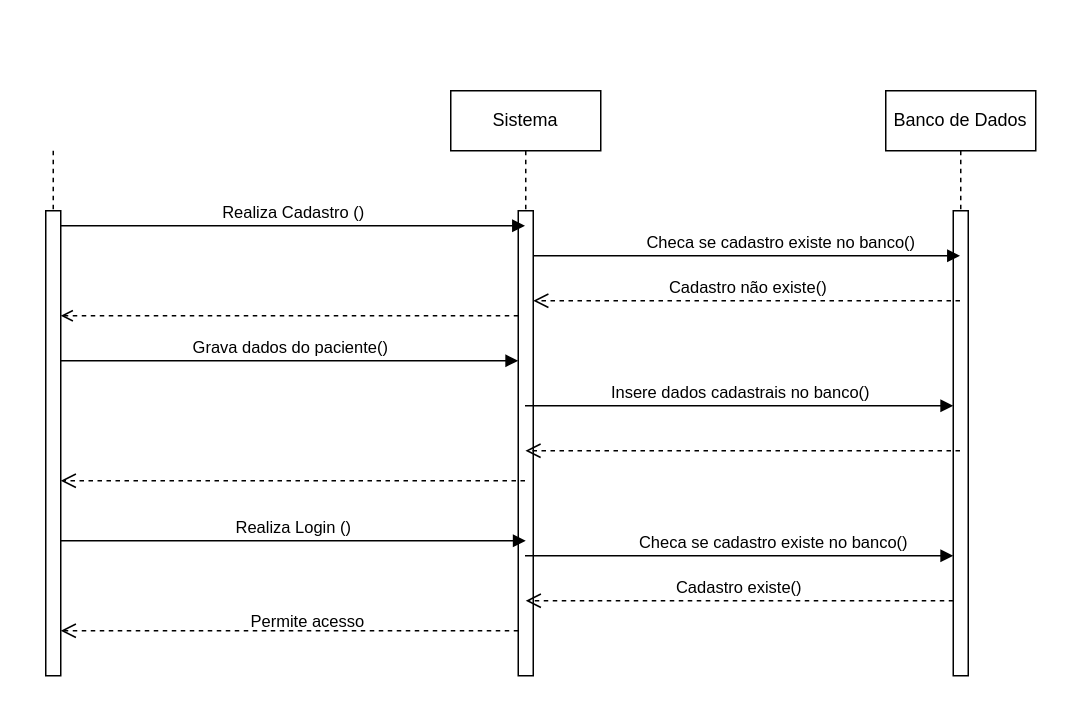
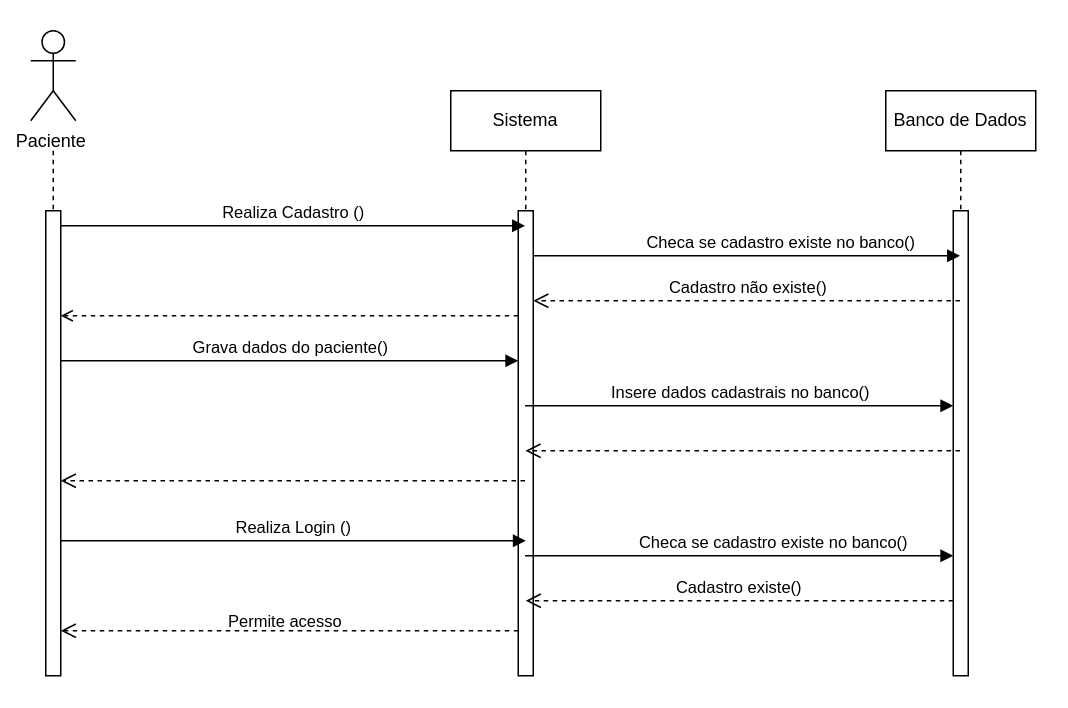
node "Paciente": added
node "Permite acesso": moved (331, 631) -> (308, 631)
